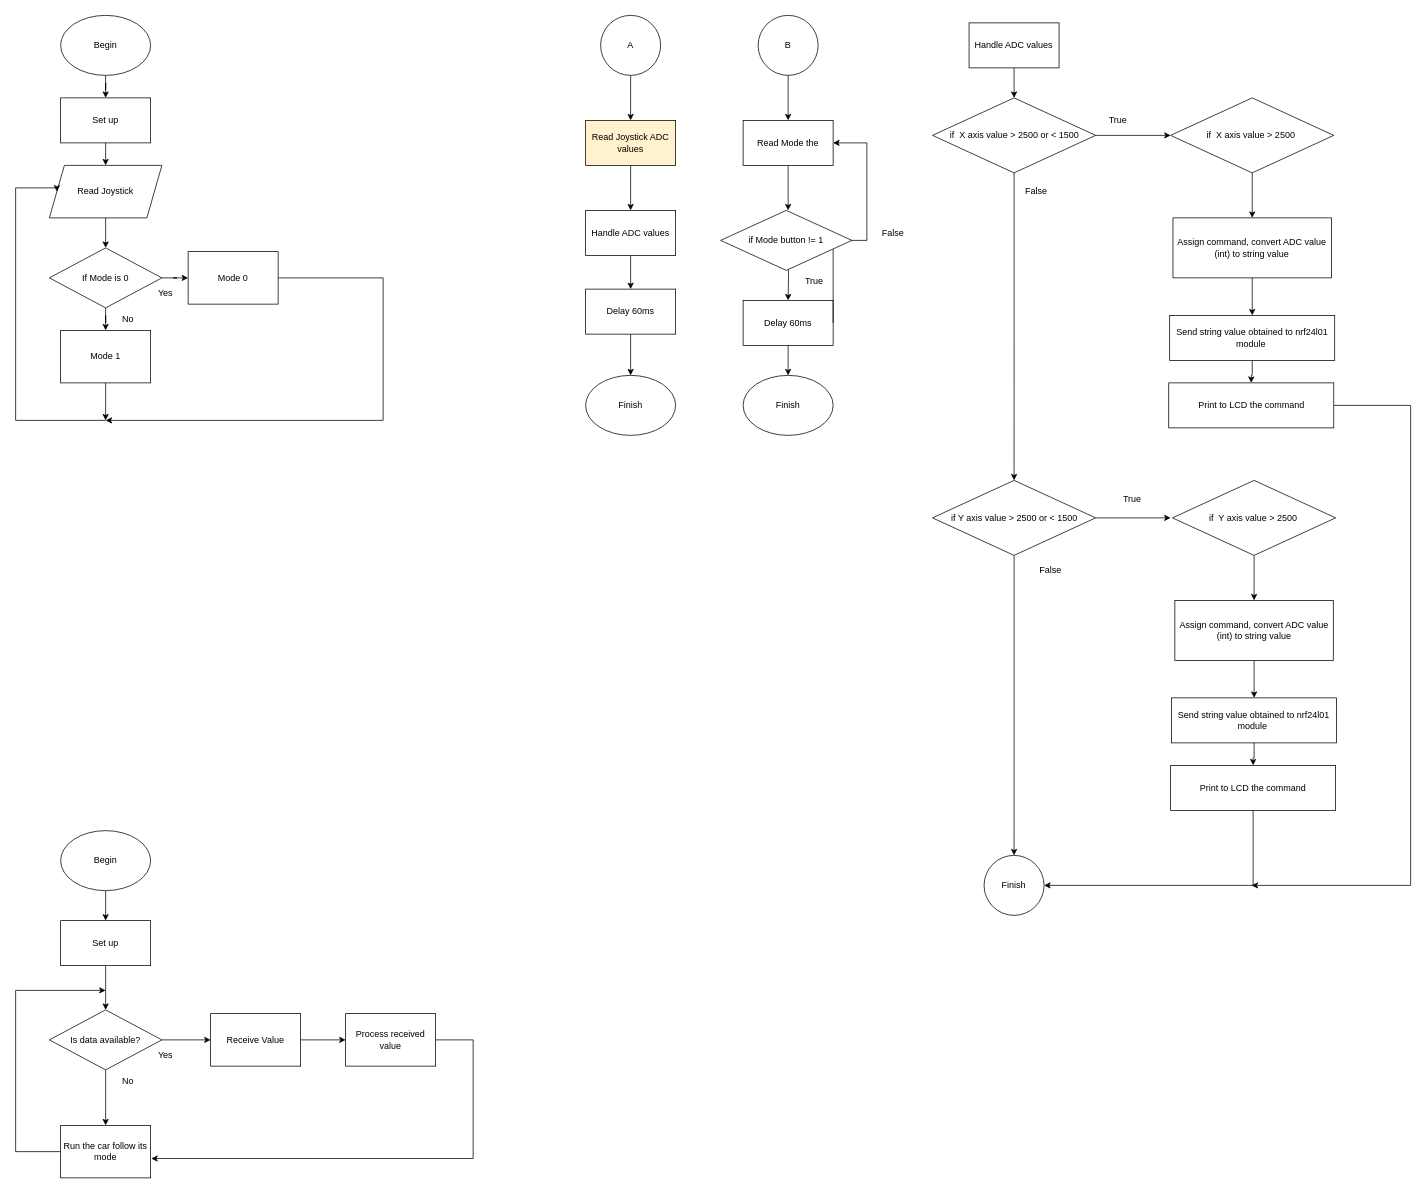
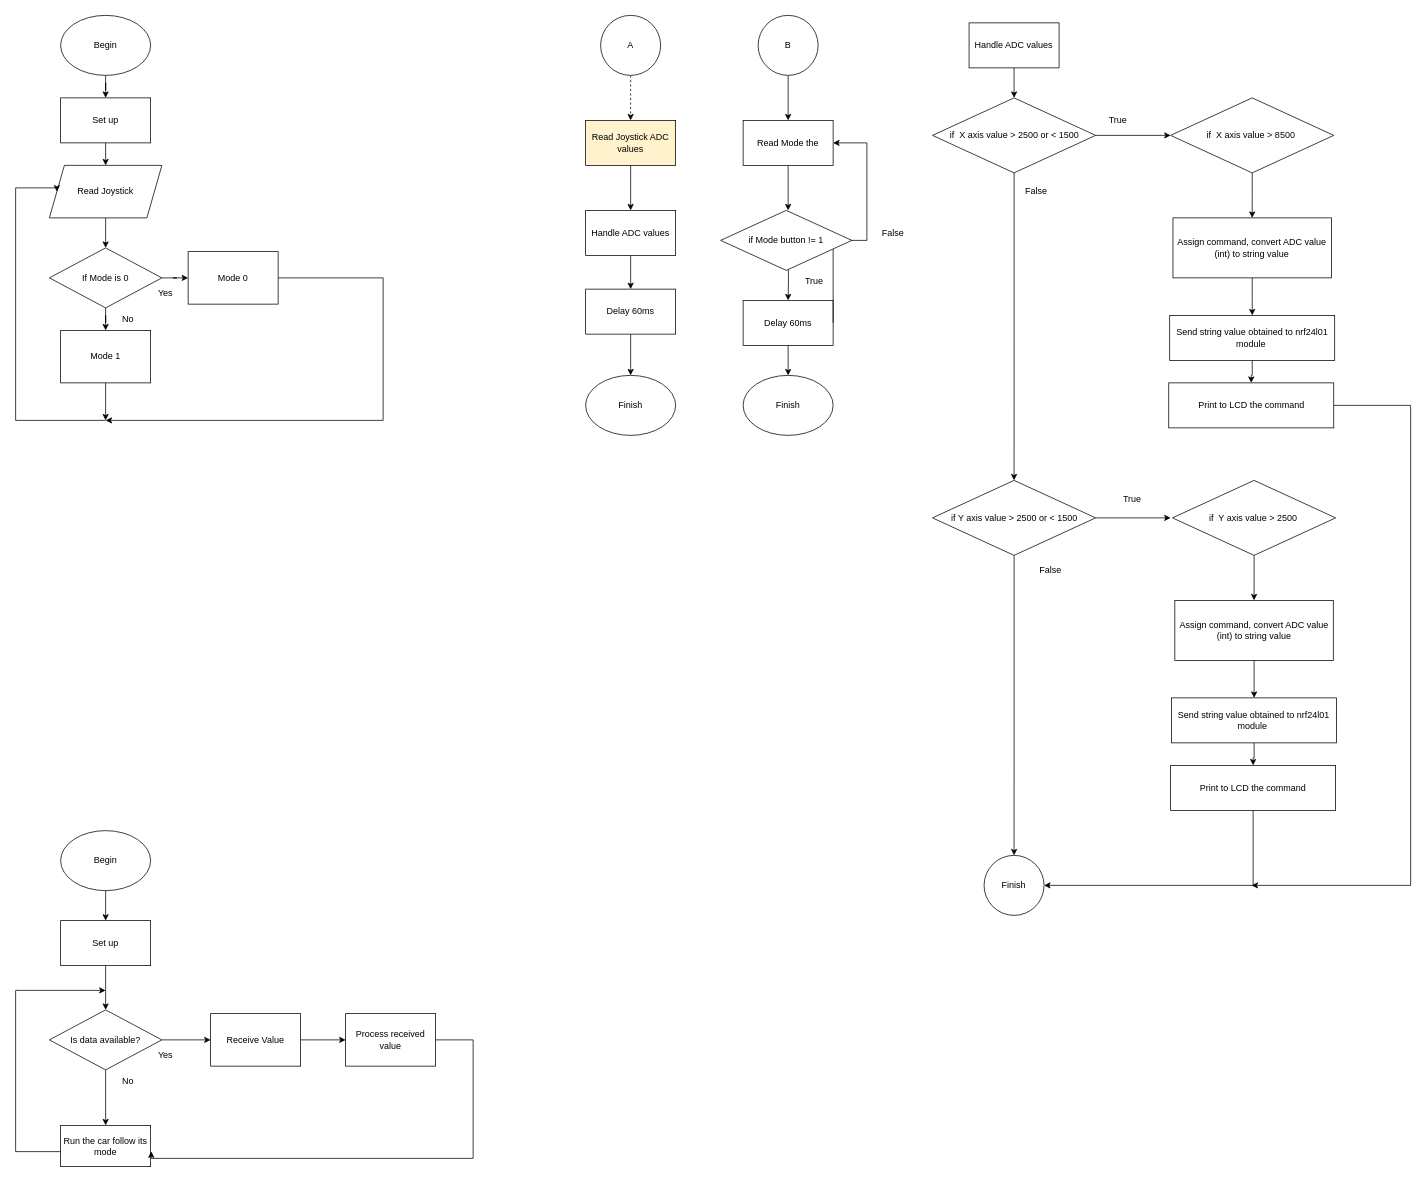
edge "A" -> "Read Joystick ADC values": style solid -> dashed
node "if X axis value > 2500": label "if X axis value > 2500" -> "if X axis value > 8500"
node "Run the car follow its mode": size 90x53 -> 90x41
